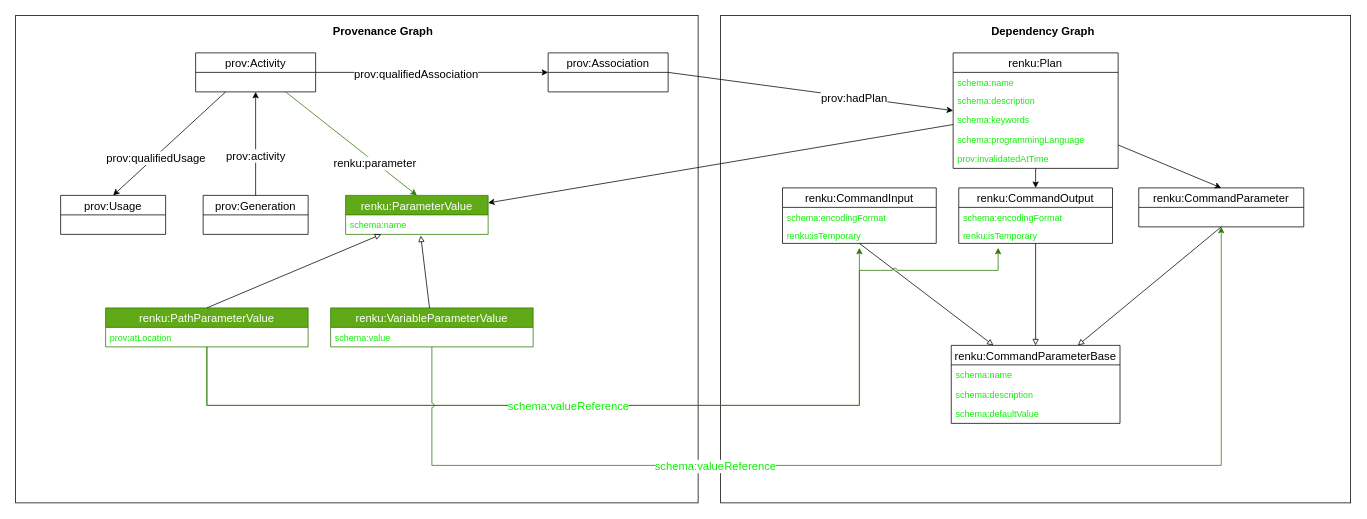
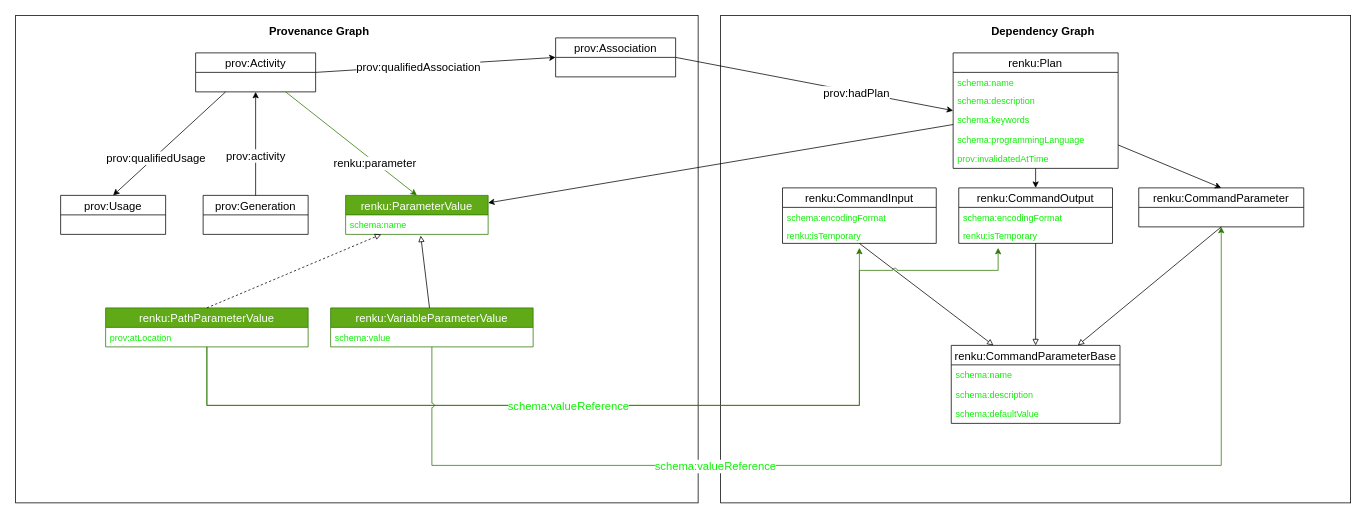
node "Provenance Graph": moved (383, 30) -> (319, 30)
node "prov:Association": moved (608, 72) -> (615, 57)
edge "renku:PathParameterValue" -> "renku:ParameterValue": style solid -> dashed
